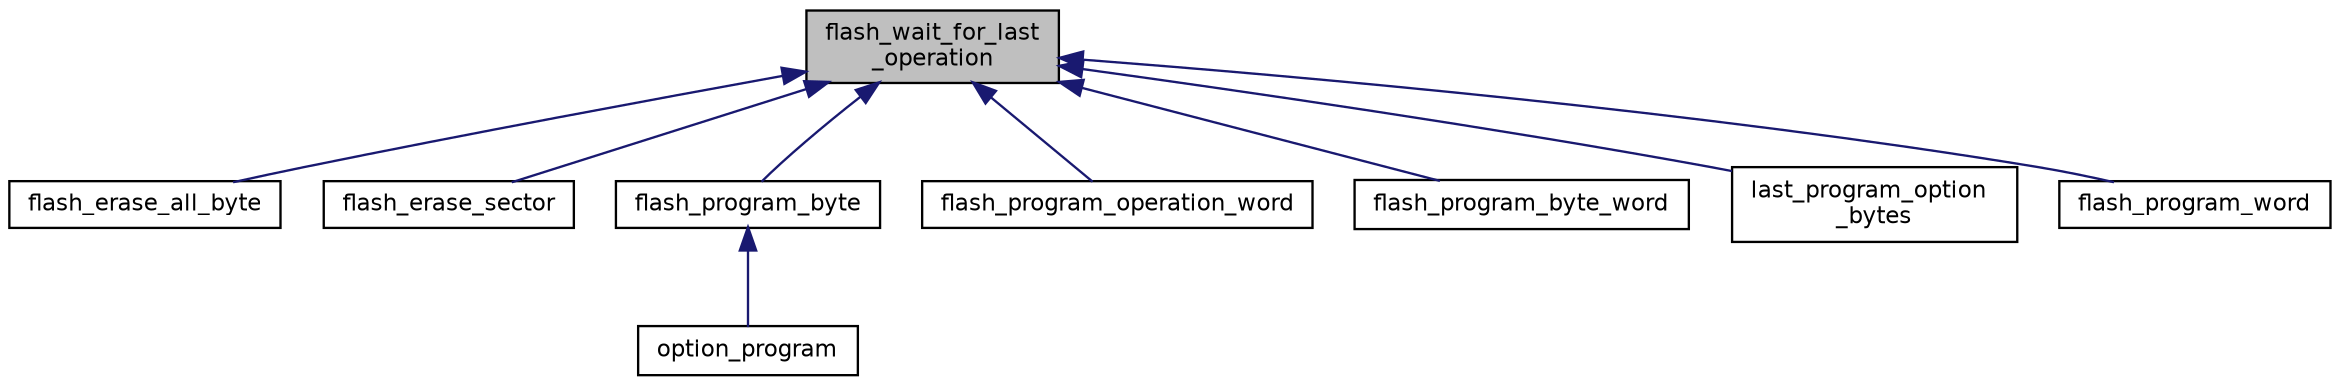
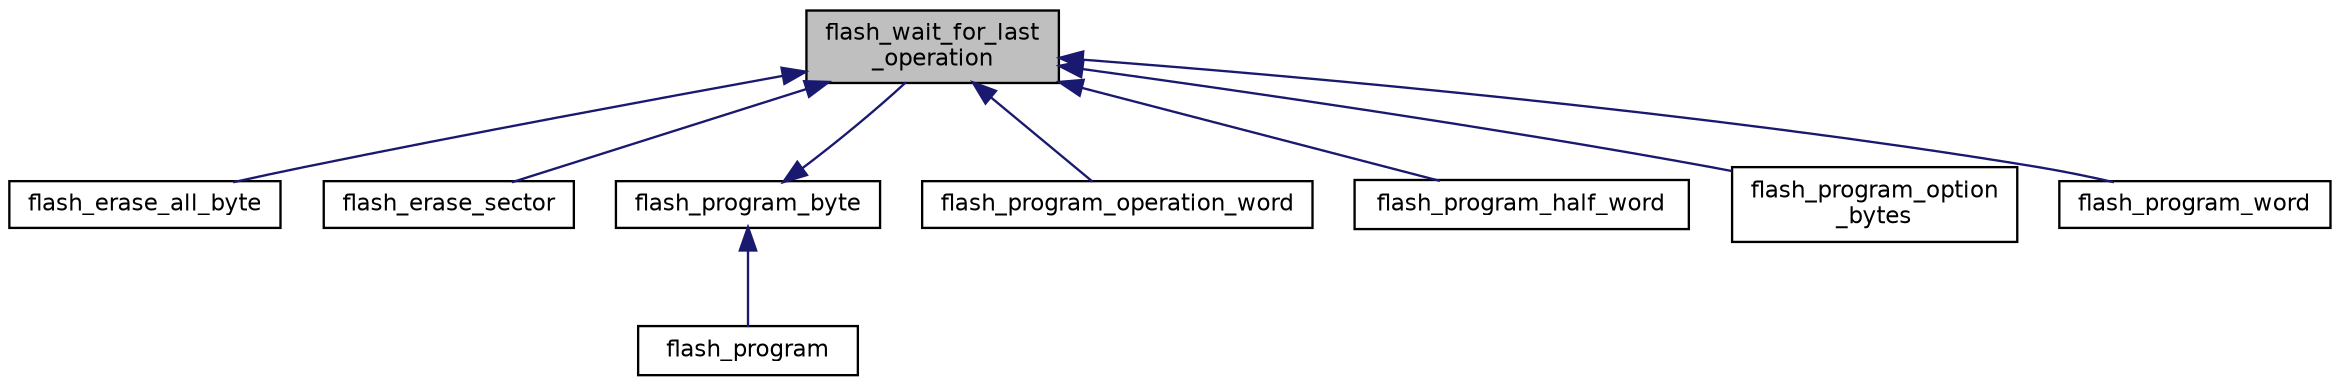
edge "flash_program_byte" -> "flash_wait_for_last _operation": reversed
node "flash_program_byte_word": label "flash_program_byte_word" -> "flash_program_half_word"
node "last_program_option _bytes": label "last_program_option _bytes" -> "flash_program_option _bytes"
node "option_program": label "option_program" -> "flash_program"
